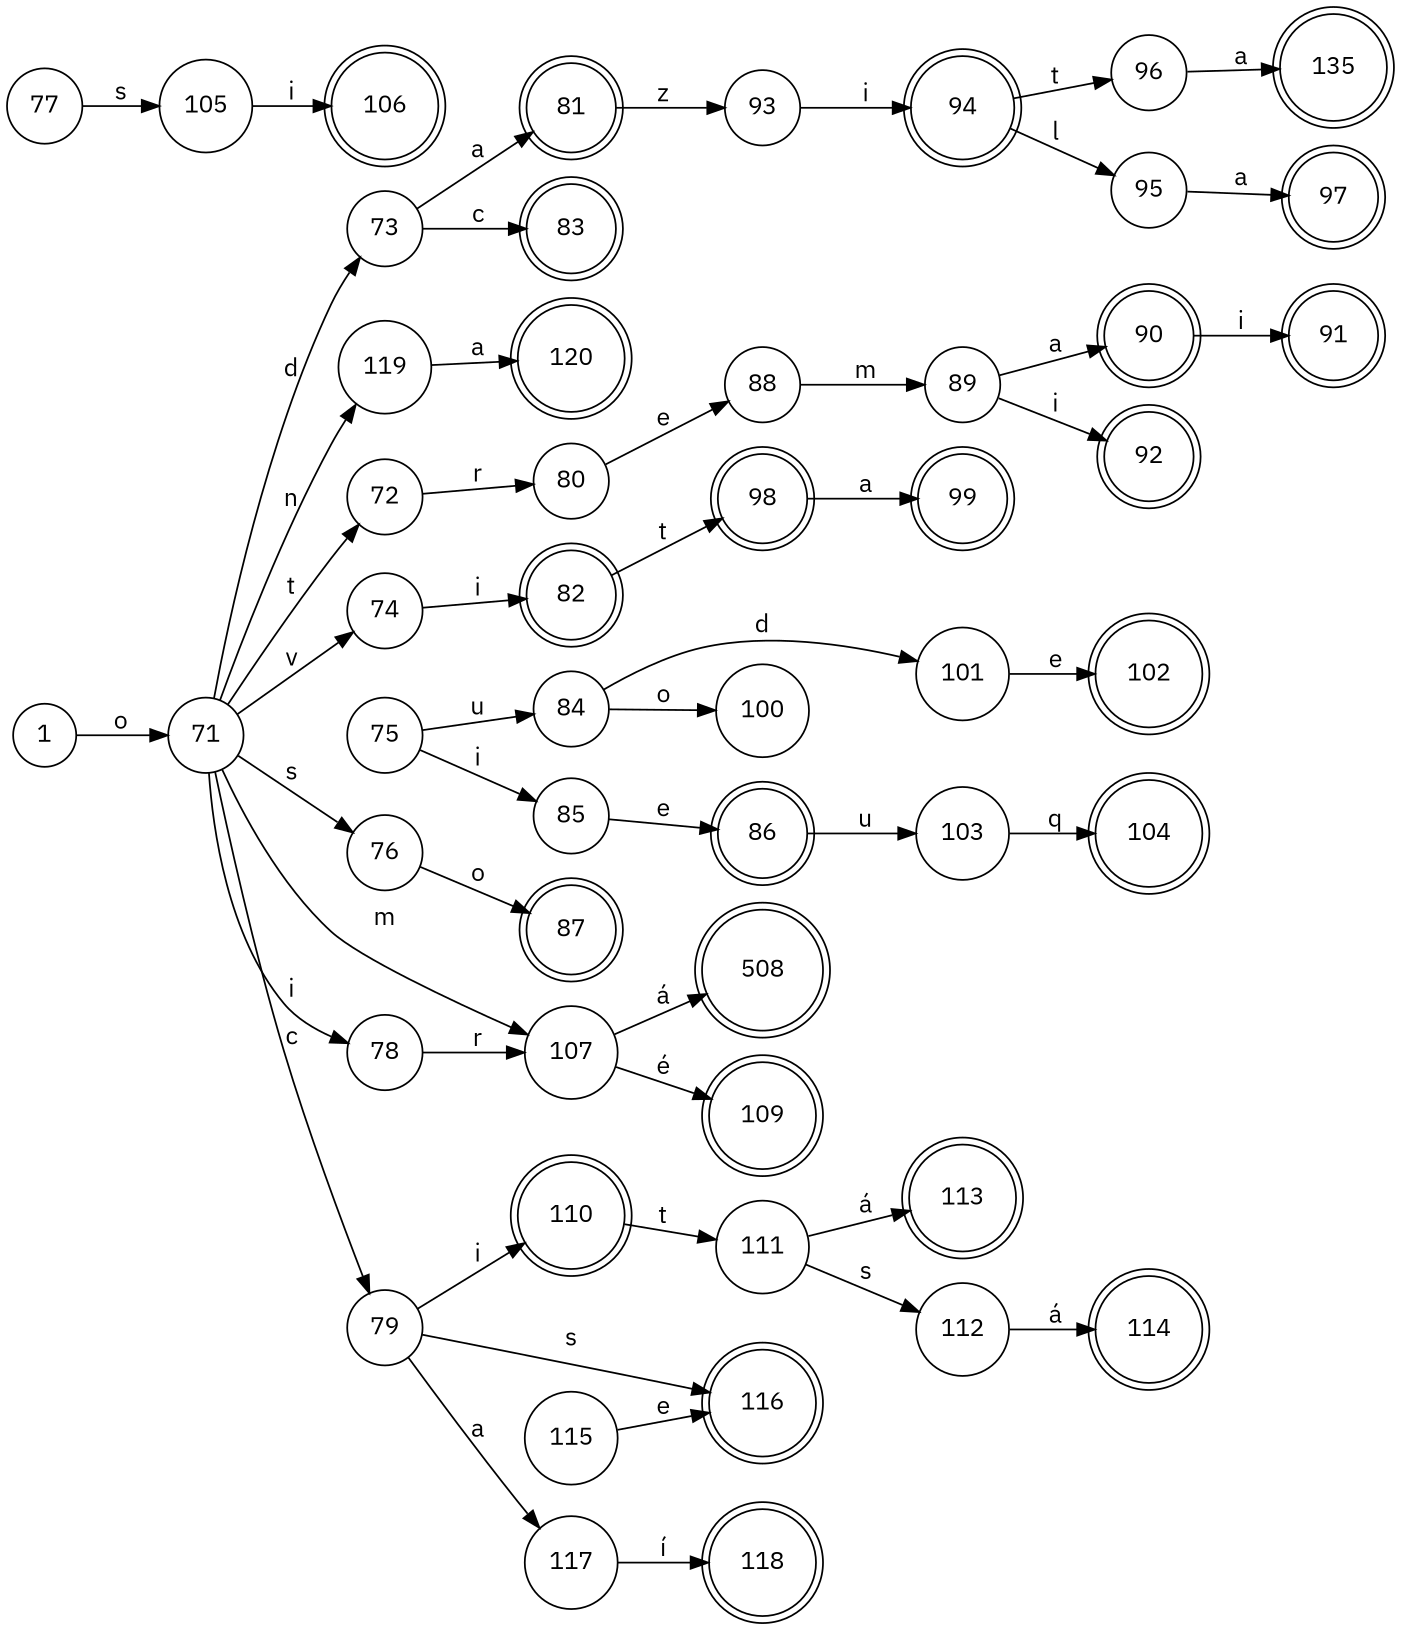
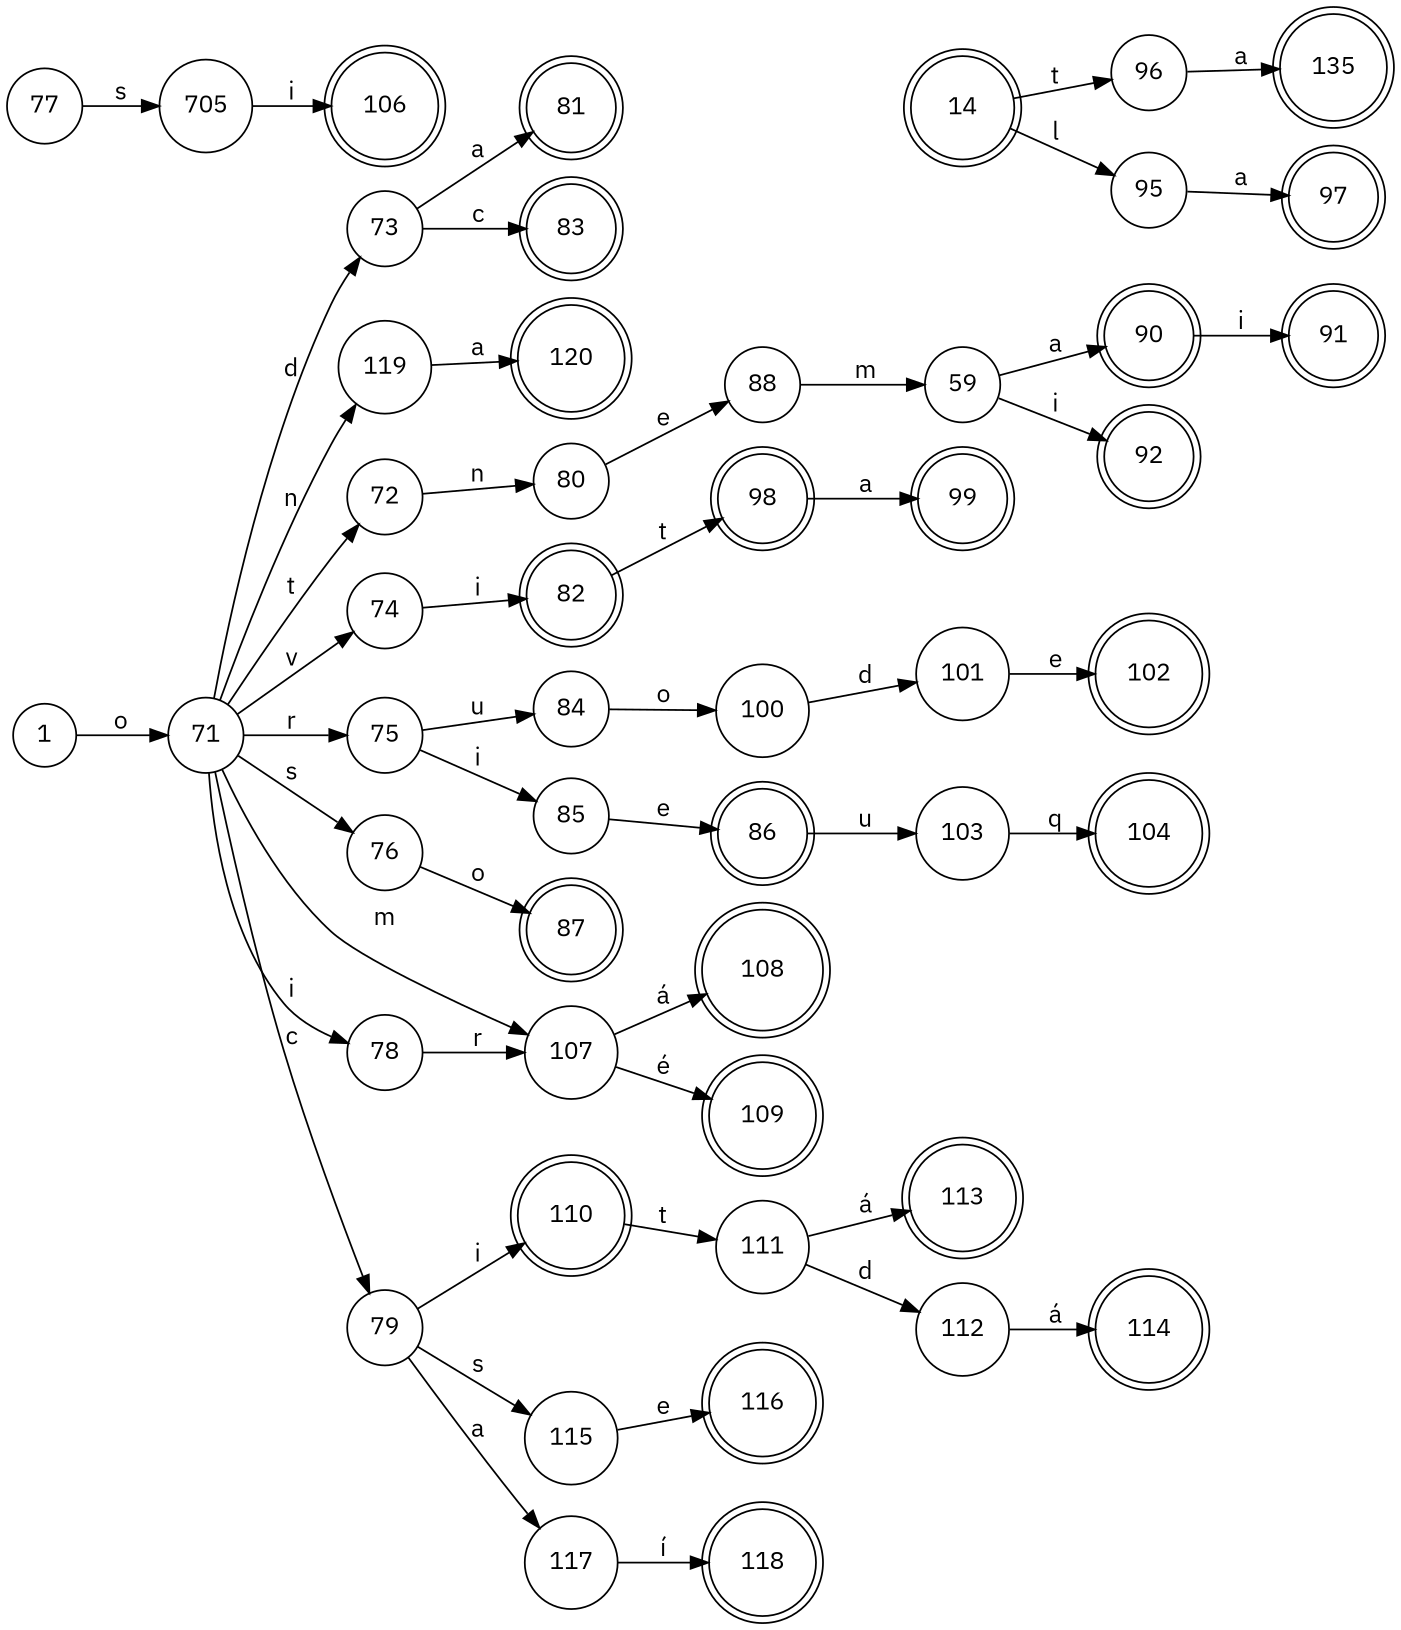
node "105": label "105" -> "705"
node "93": removed
node "94": label "94" -> "14"
node "89": label "89" -> "59"
edge "72" -> "80": label "r" -> "n"
edge "84" -> "101": now "100" -> "101"
edge "71" -> "75": added, label "r"
node "508": label "508" -> "108"
edge "111" -> "112": label "s" -> "d"
edge "79" -> "116": now "79" -> "115"
